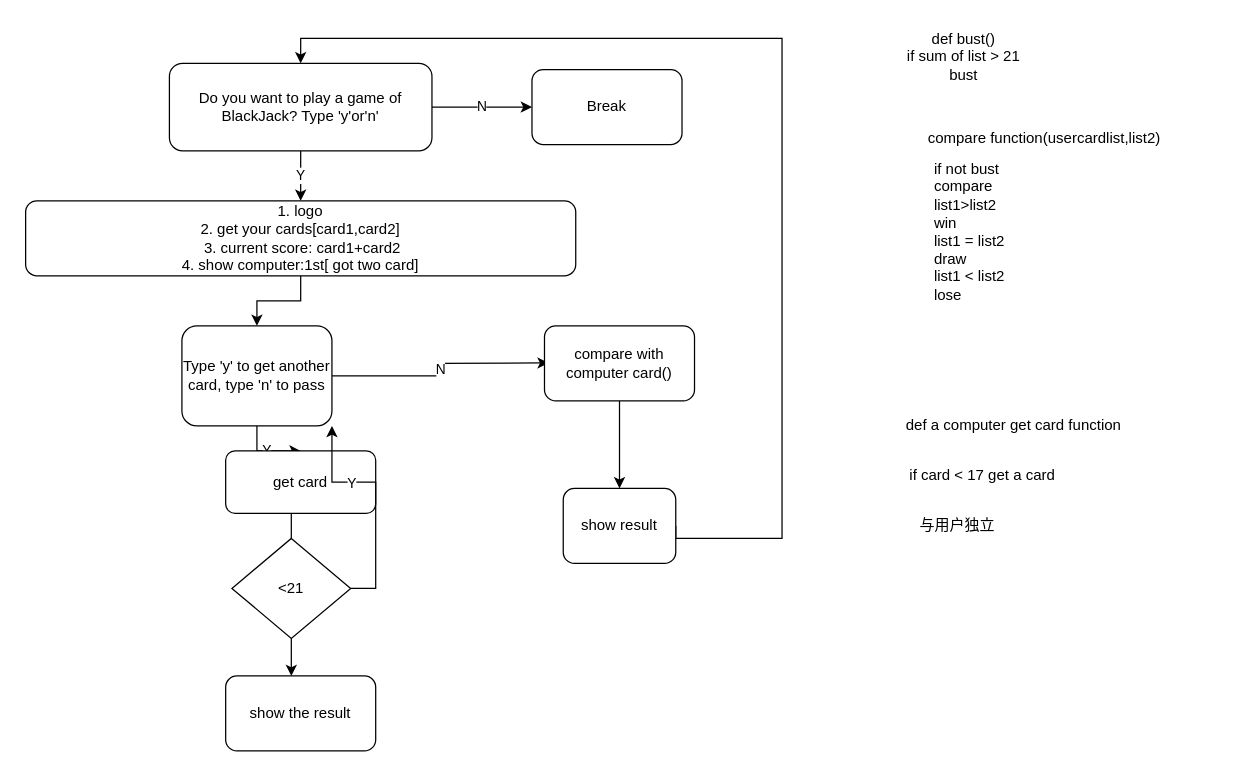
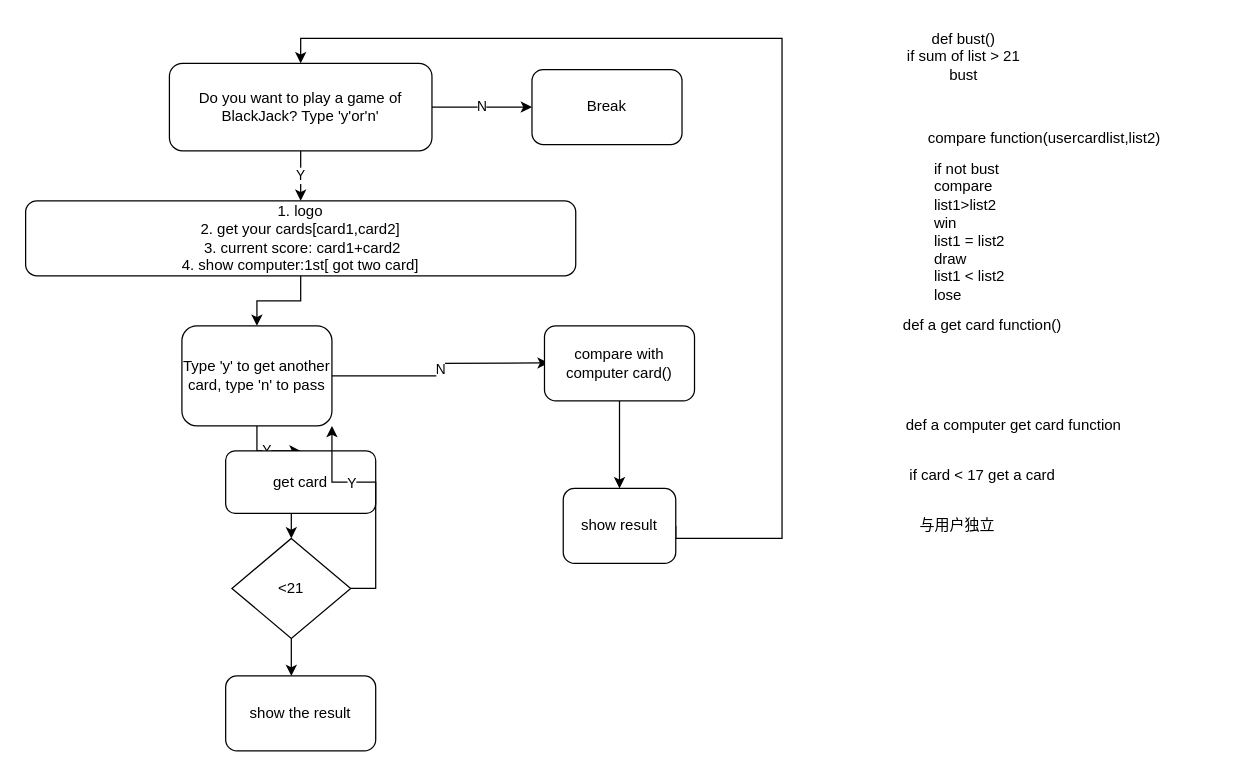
node "def a get card function()": added
edge "get card" -- "<21": arrowhead none -> classic
